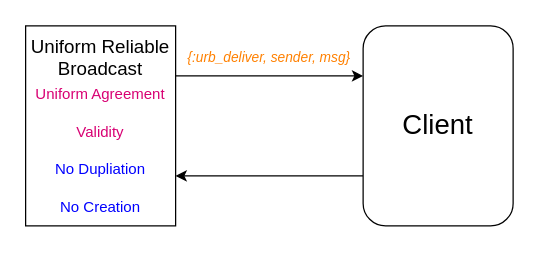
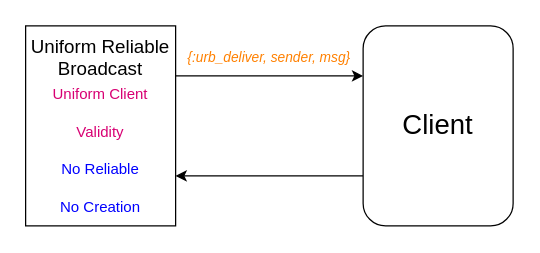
node "Uniform Agreement": label "Uniform Agreement" -> "Uniform Client"
node "No Dupliation": label "No Dupliation" -> "No Reliable"
